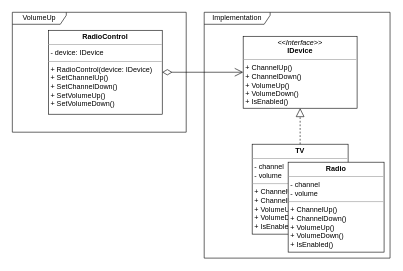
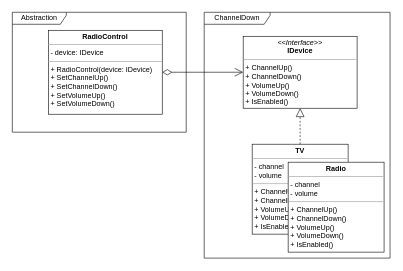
node "VolumeUp": label "VolumeUp" -> "Abstraction"
node "Implementation": label "Implementation" -> "ChannelDown"
